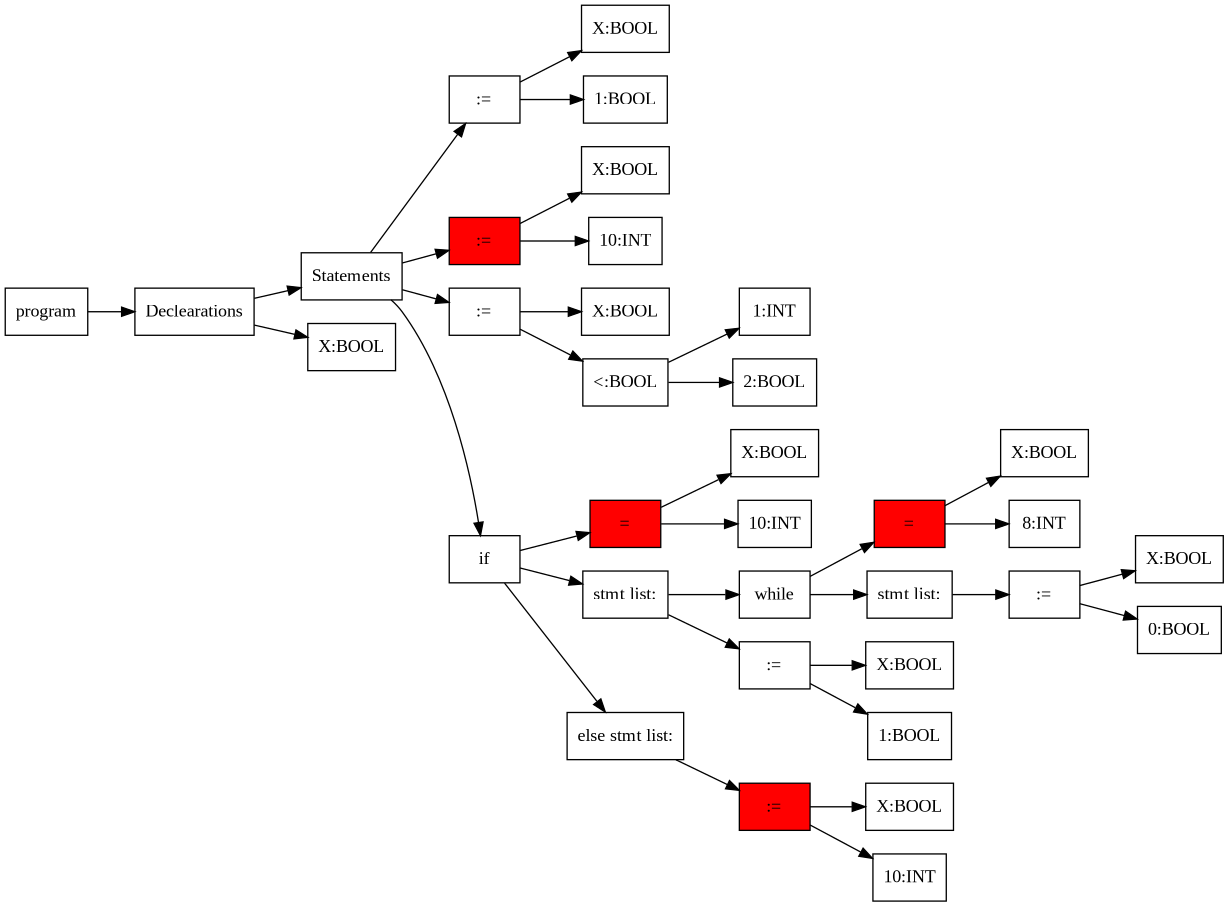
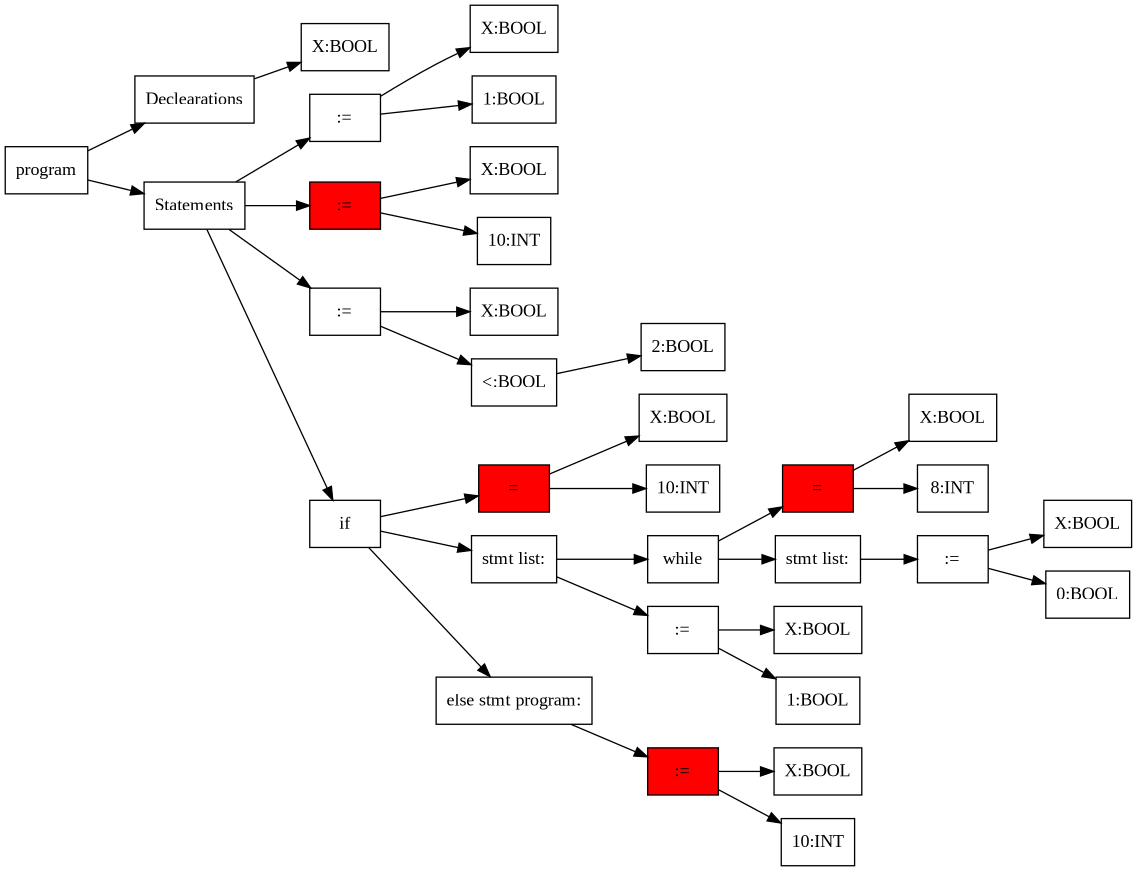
edge "Declearations" -> "Statements": now "program" -> "Statements"
node "1:INT": removed
node "else stmt list:": label "else stmt list:" -> "else stmt program:"
